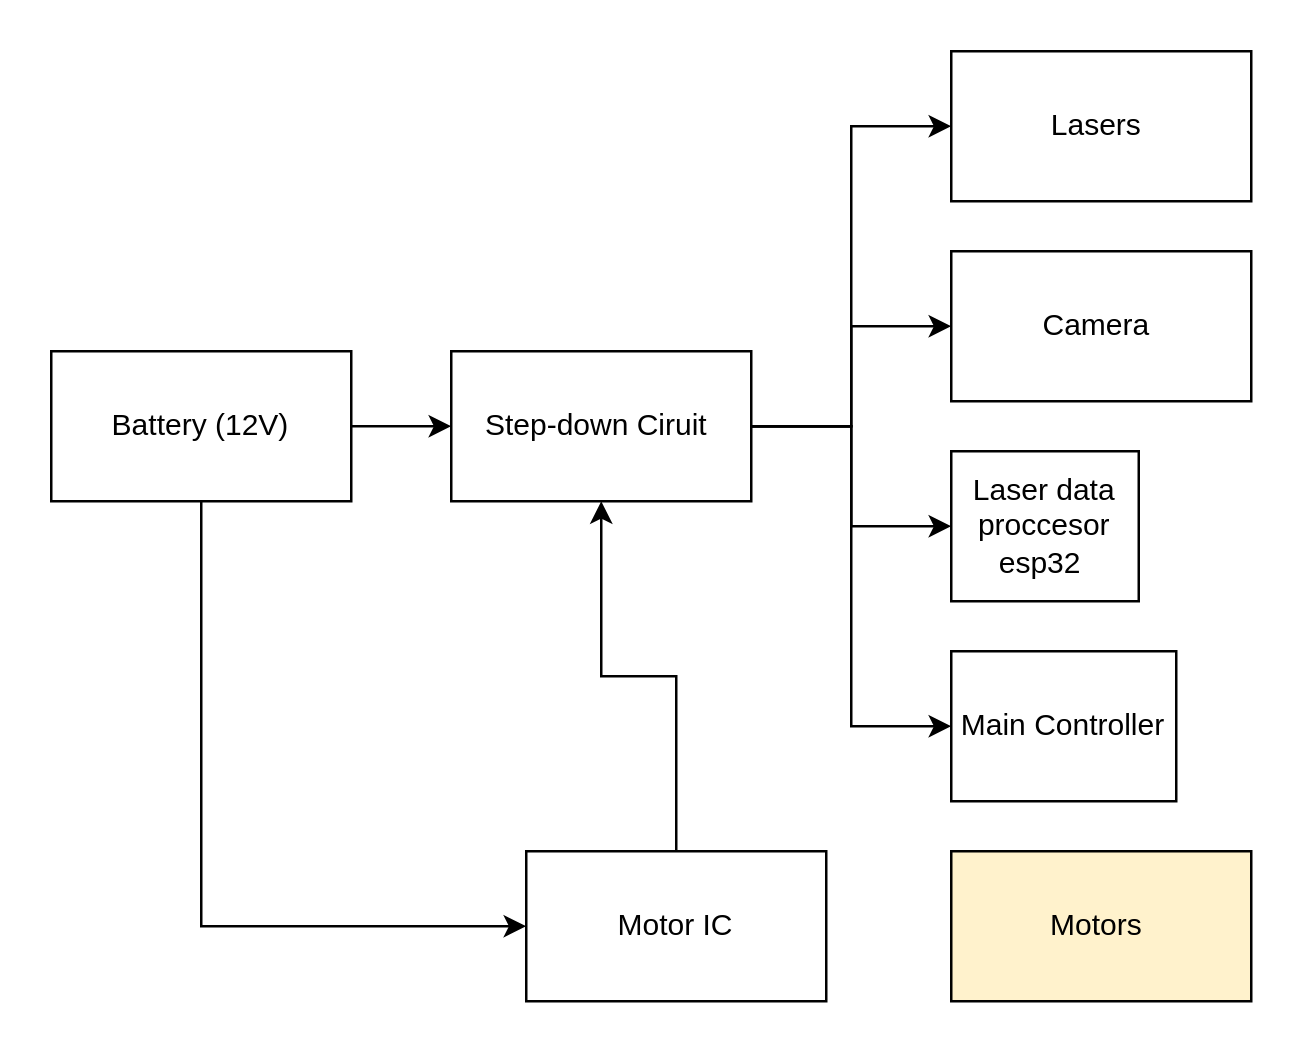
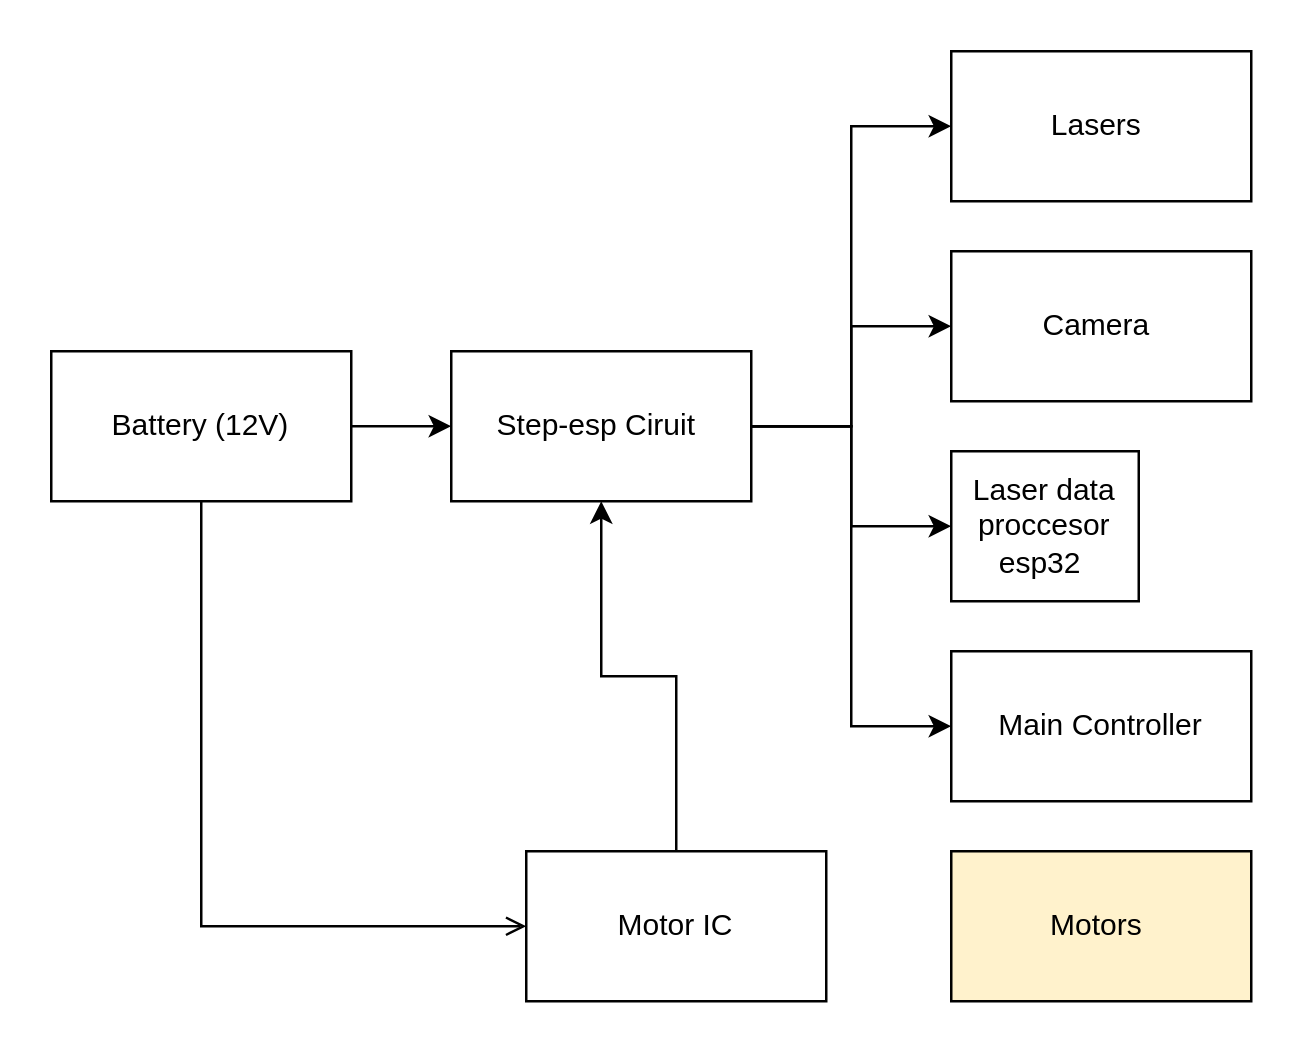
node "Step-down Ciruit": label "Step-down Ciruit" -> "Step-esp Ciruit"
node "Main Controller": size 225x150 -> 300x150
edge "Battery (12V)" -> "Motor IC": arrowhead classic -> open
